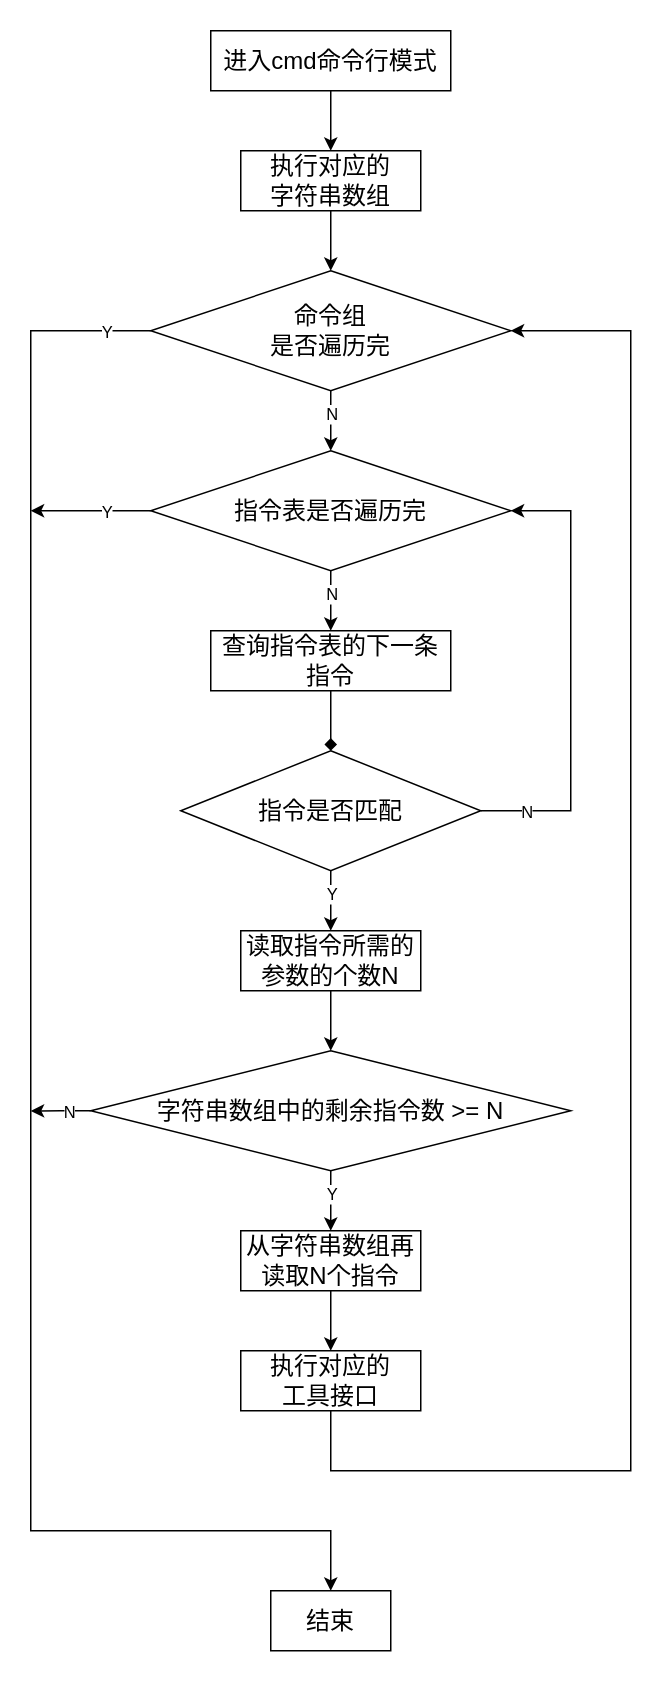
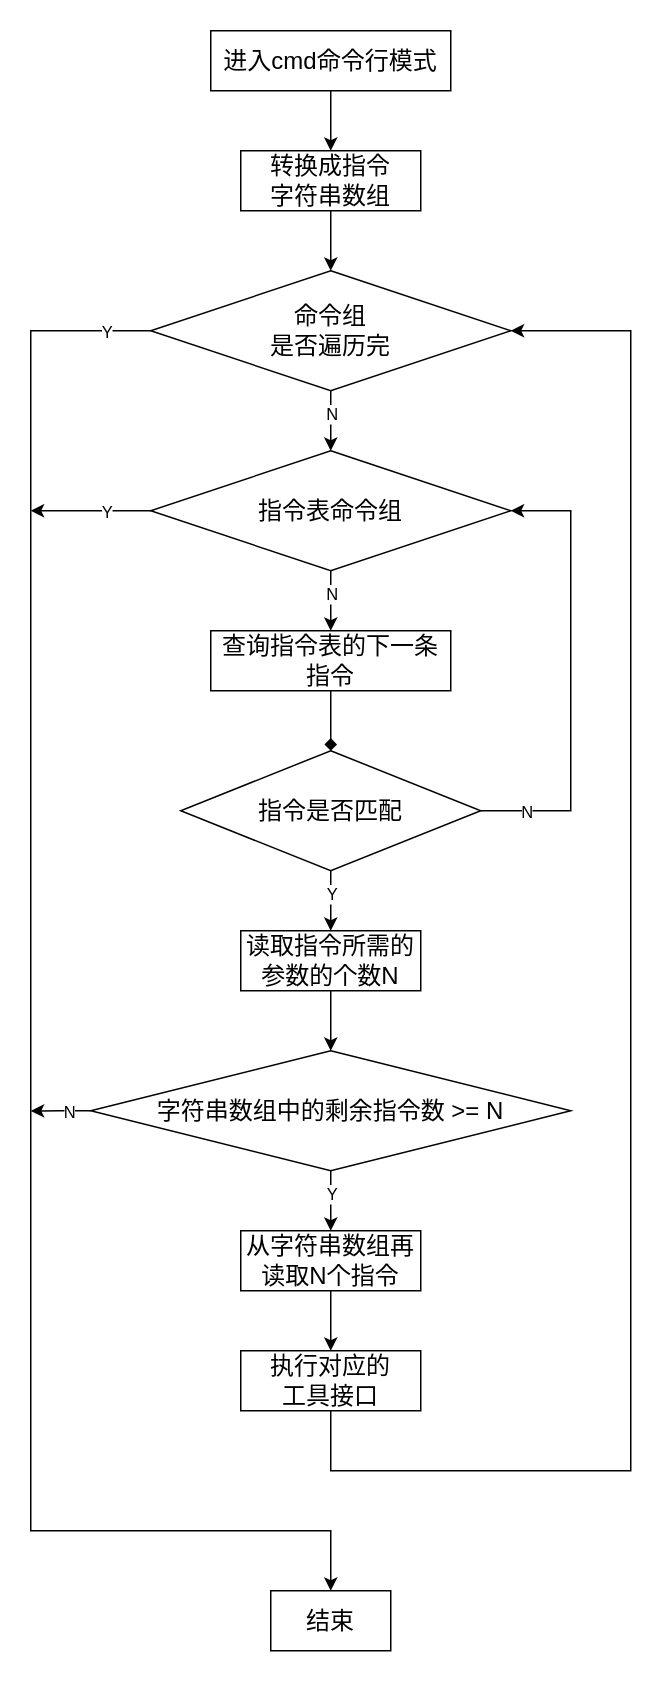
node "执行对应的 字符串数组": label "执行对应的 字符串数组" -> "转换成指令 字符串数组"
node "指令表是否遍历完": label "指令表是否遍历完" -> "指令表命令组"
